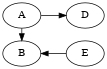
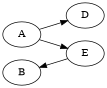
edge "A" -> "B": now "A" -> "E"
